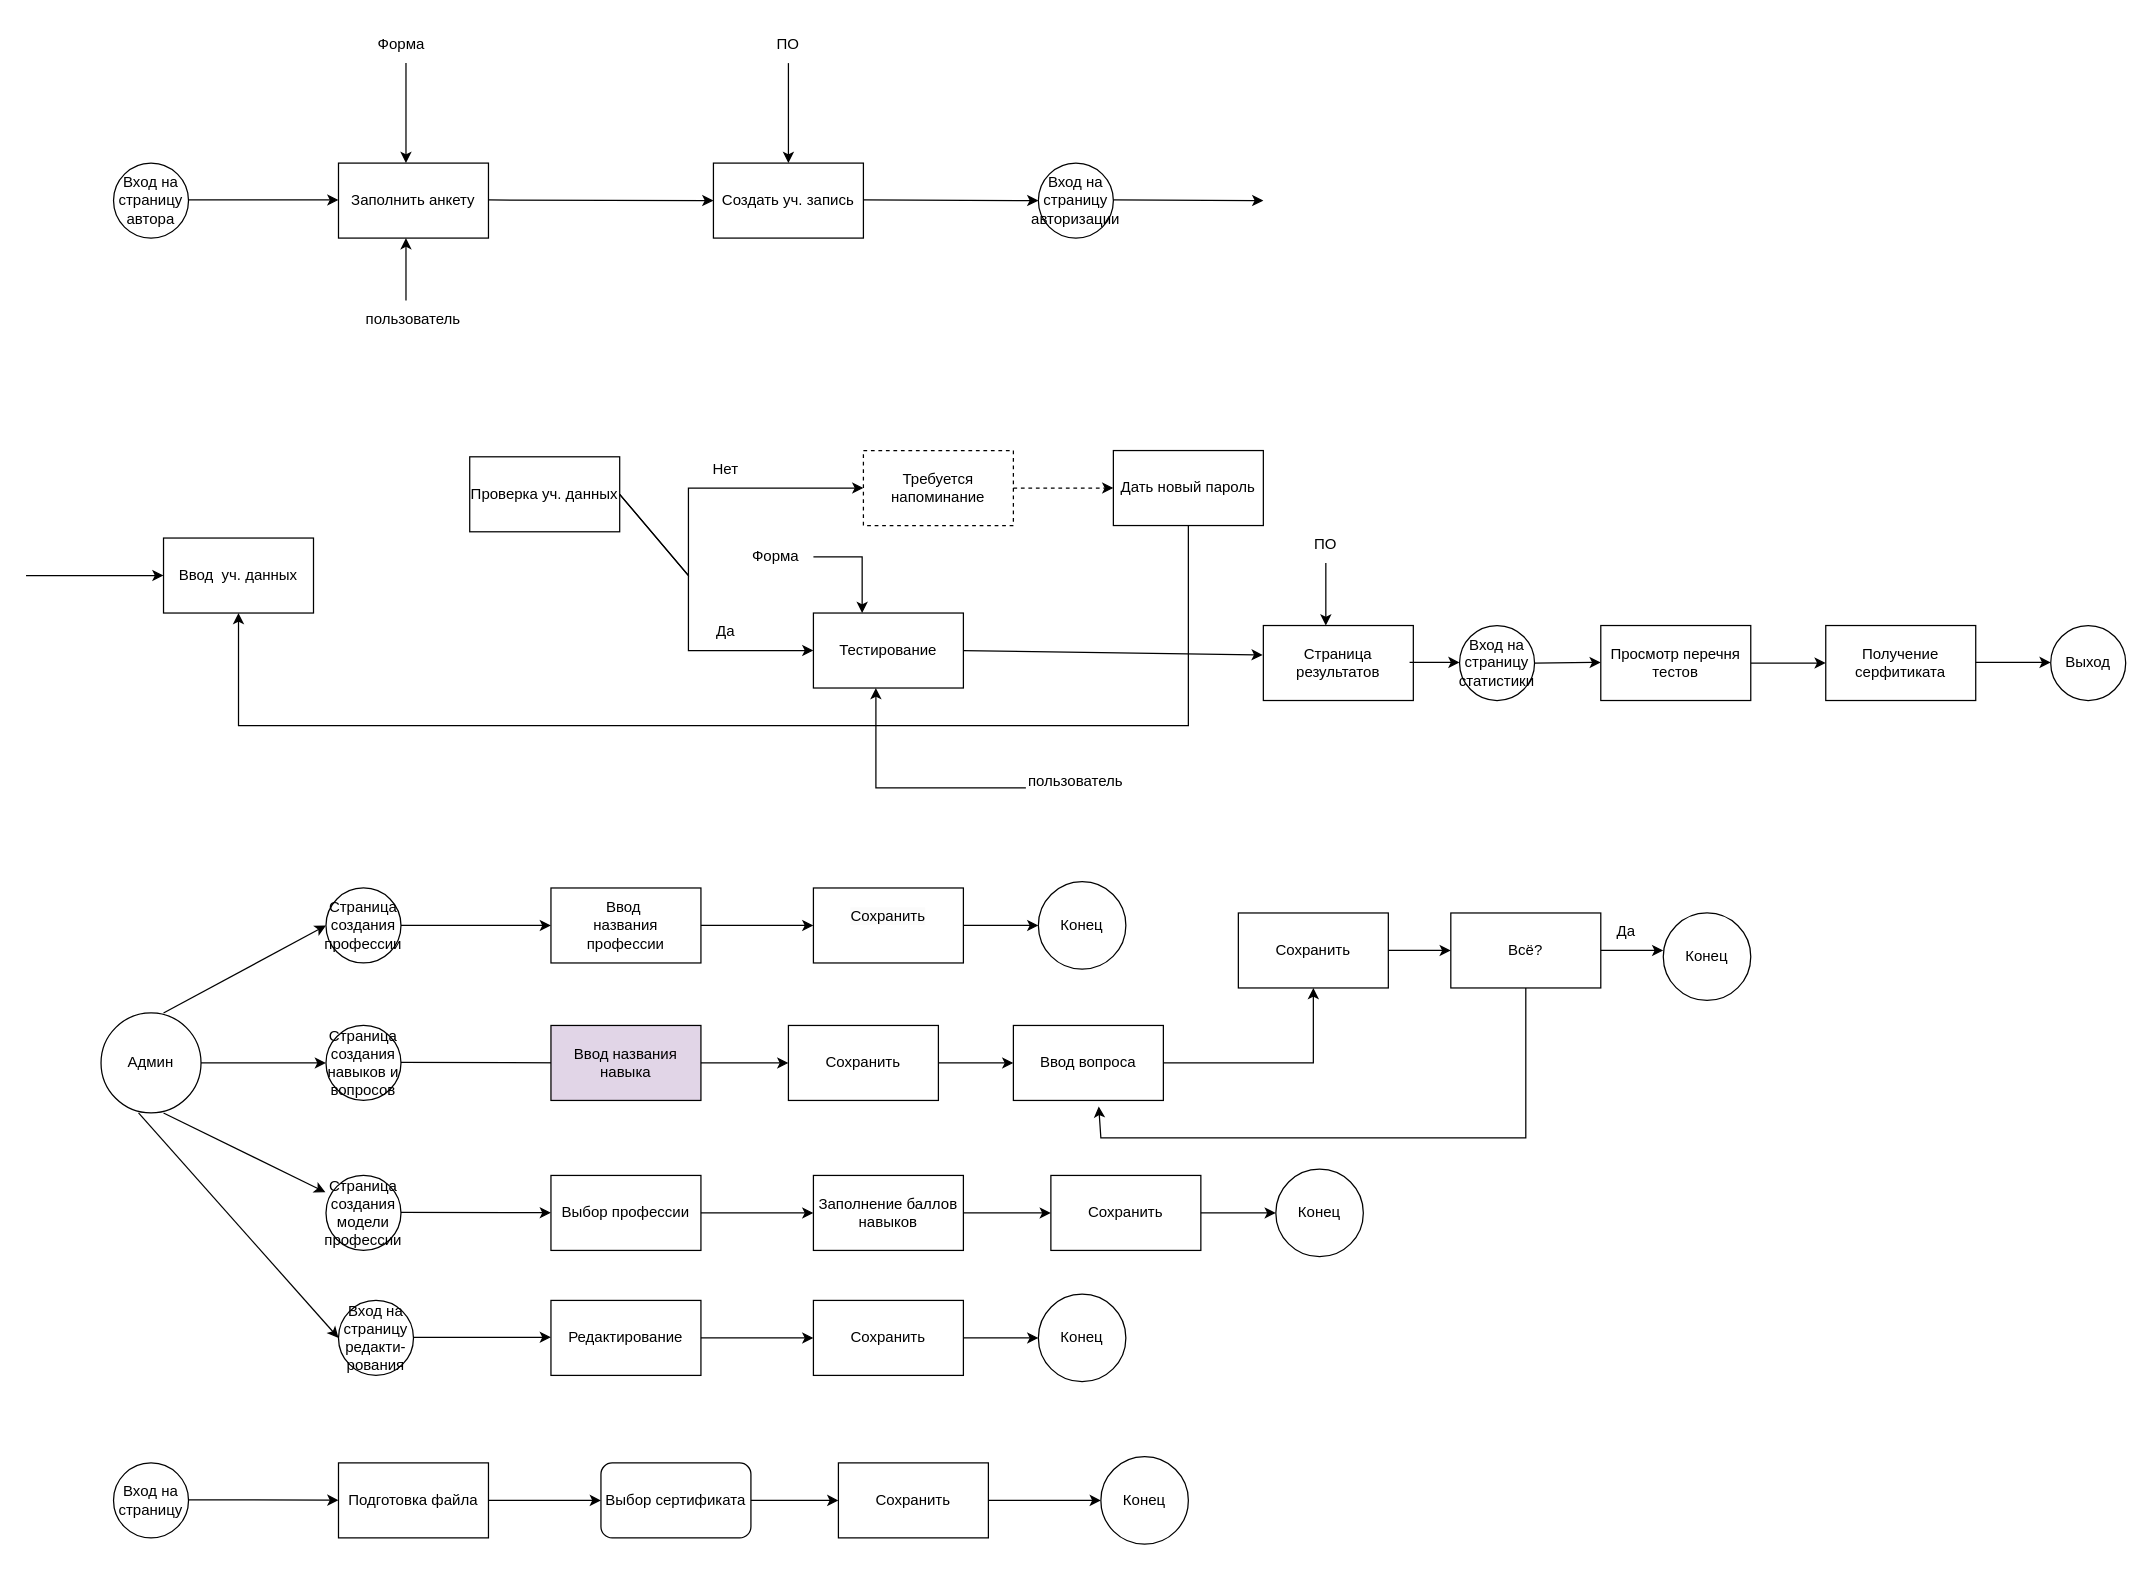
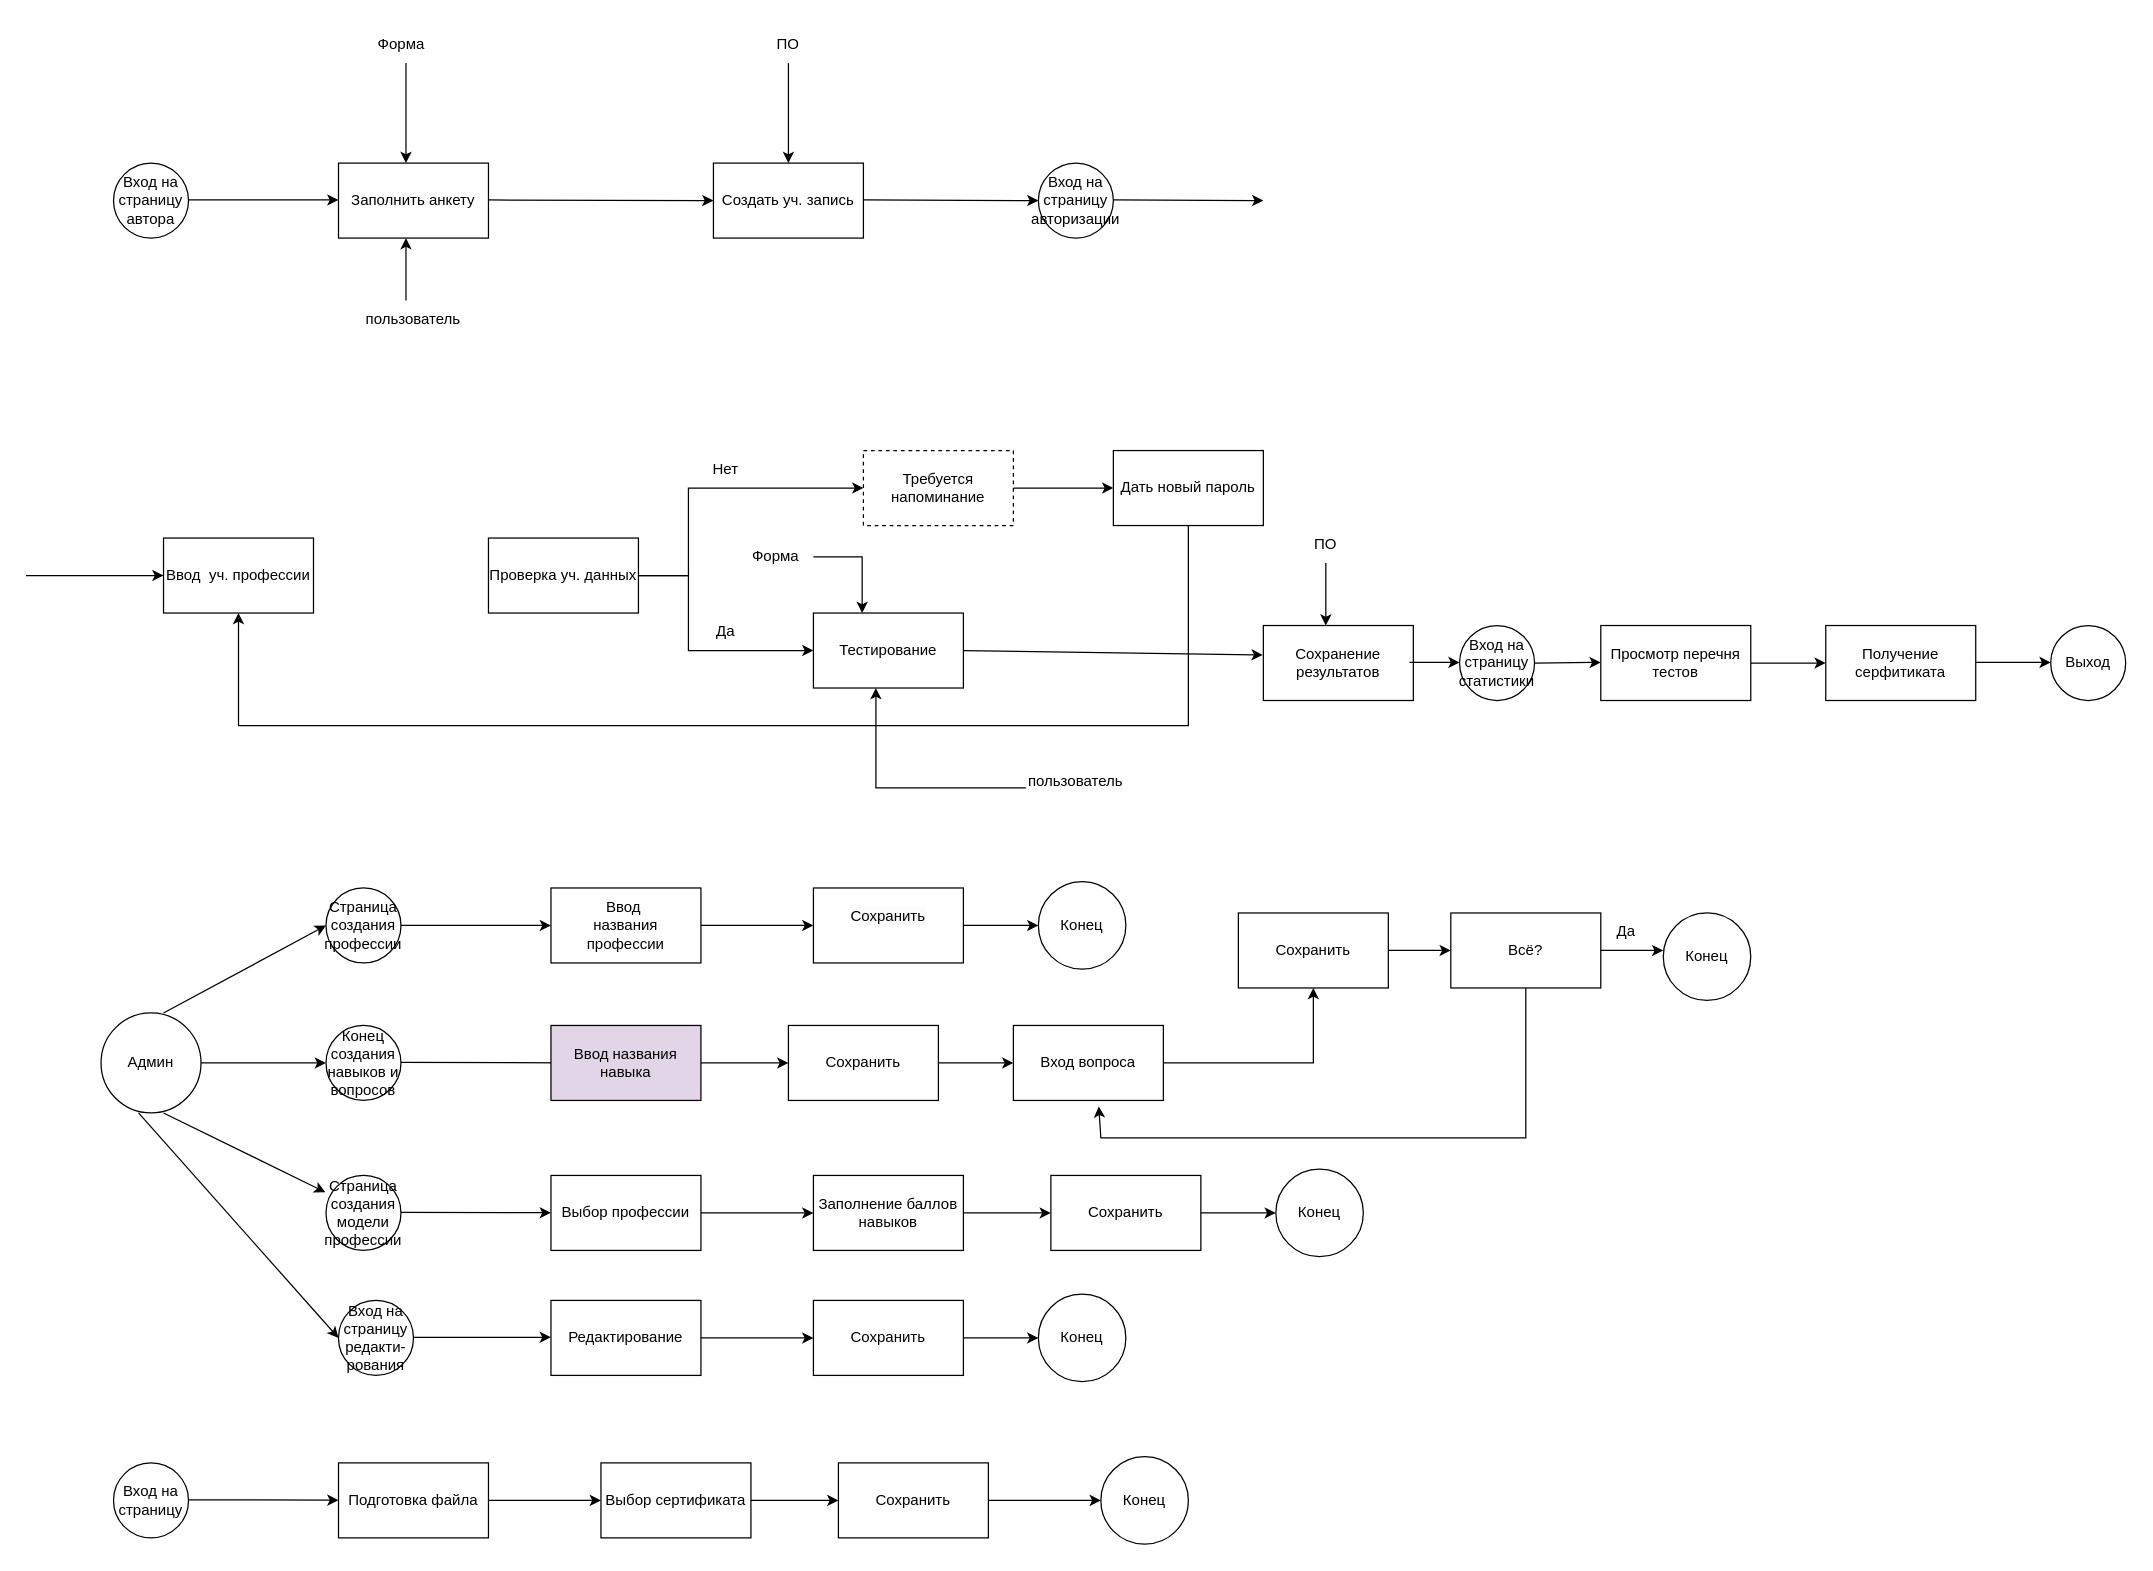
edge "Требуется напоминание" -> "Дать новый пароль": style dashed -> solid
node "Проверка уч. данных": moved (544, 494) -> (563, 576)
node "Ввод уч. данных": label "Ввод уч. данных" -> "Ввод уч. профессии"
node "Страница результатов": label "Страница результатов" -> "Сохранение результатов"
node "Страница создания навыков и вопросов": label "Страница создания навыков и вопросов" -> "Конец создания навыков и вопросов"
node "Ввод вопроса": label "Ввод вопроса" -> "Вход вопроса"
node "Выбор сертификата": shape rounded rectangle -> rectangle
